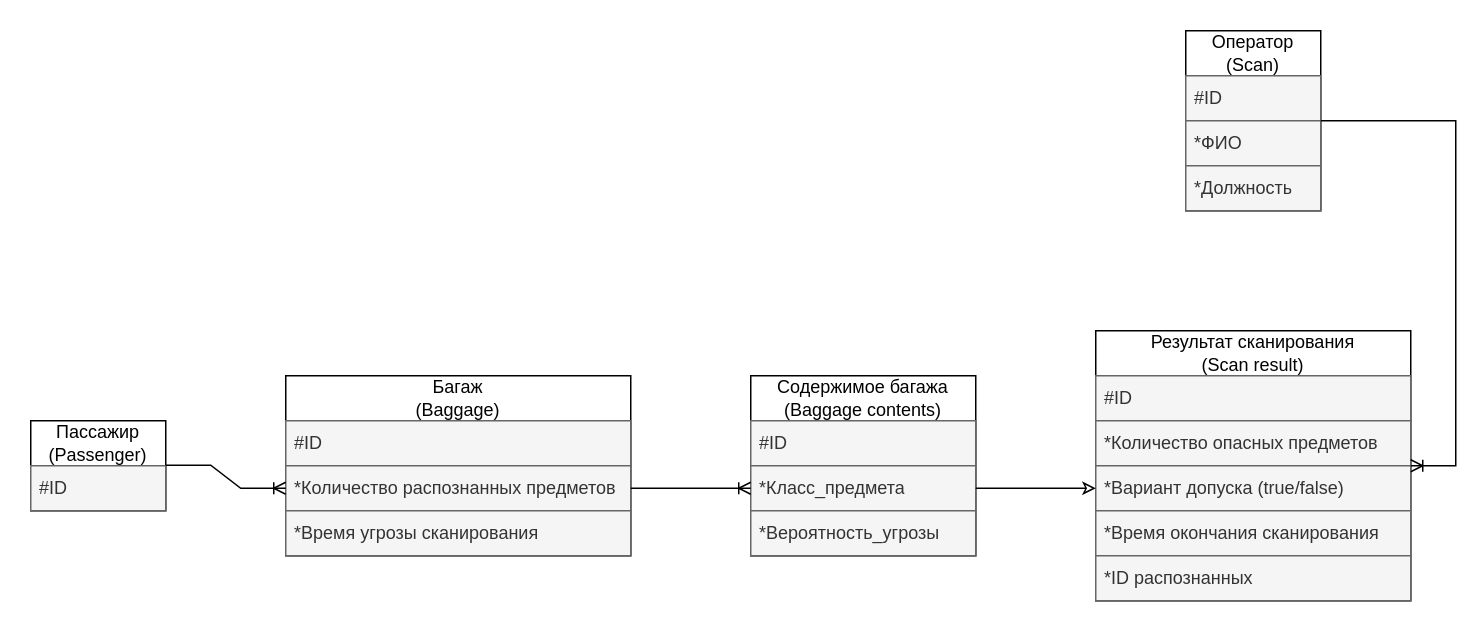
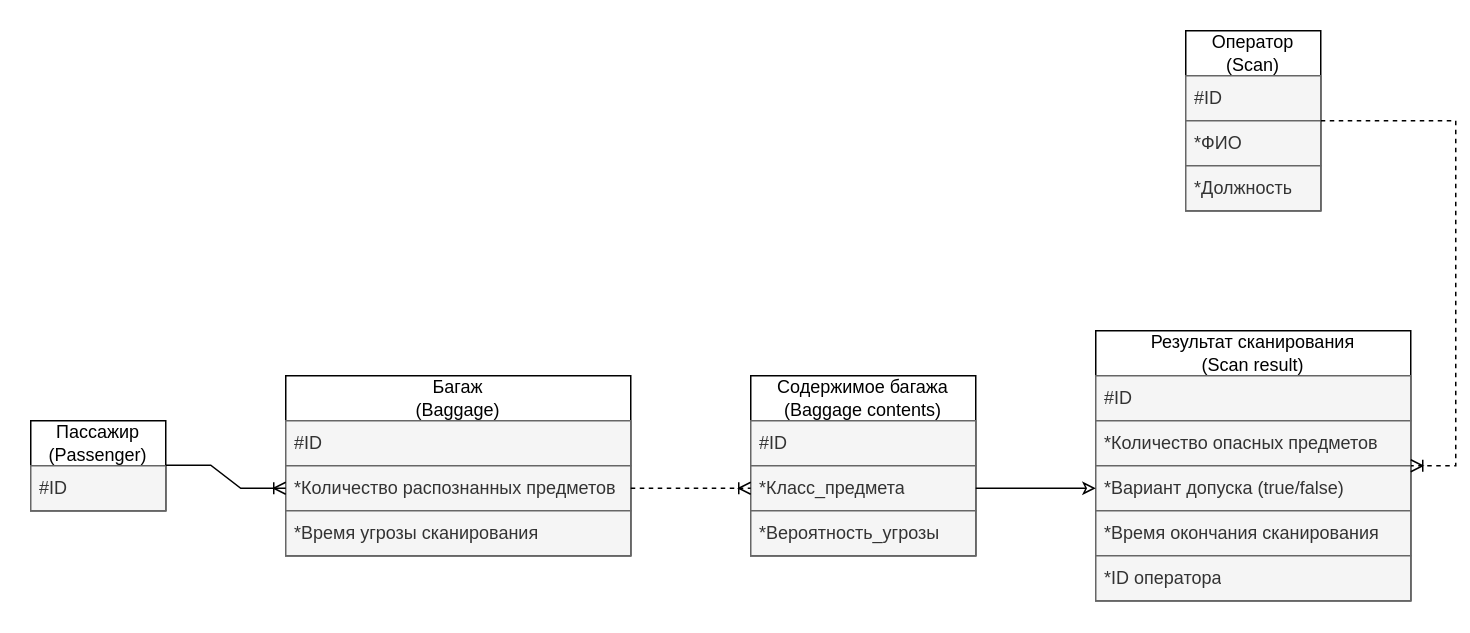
edge "Оператор (Scan)" -> "Результат сканирования (Scan result)": style solid -> dashed
edge "*Количество распознанных предметов" -> "*Класс_предмета": style solid -> dashed
node "*ID распознанных": label "*ID распознанных" -> "*ID оператора"
